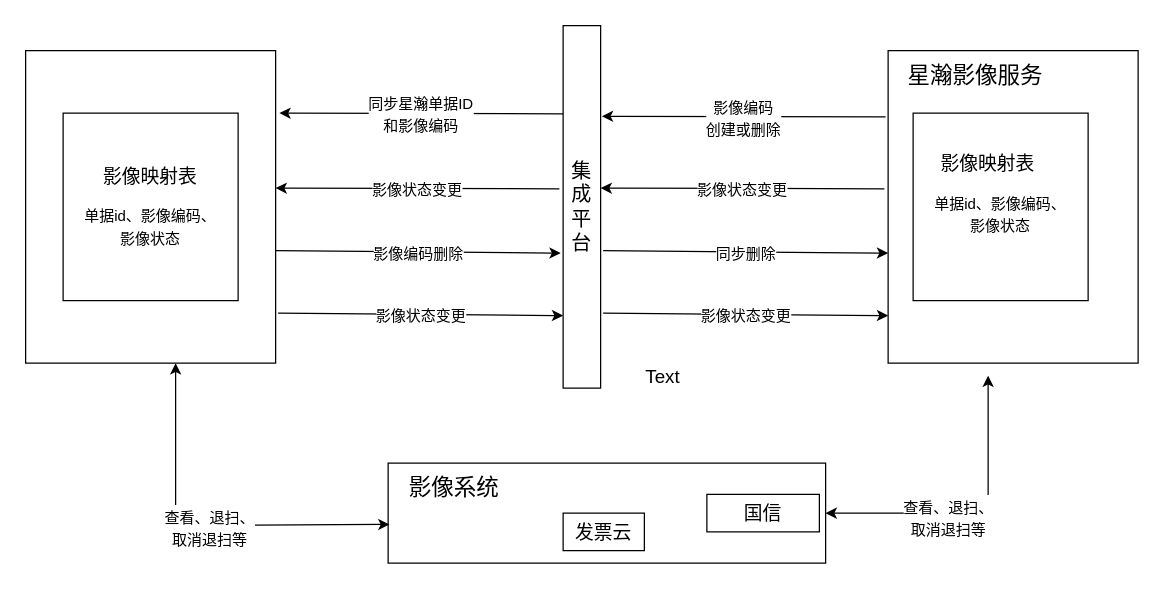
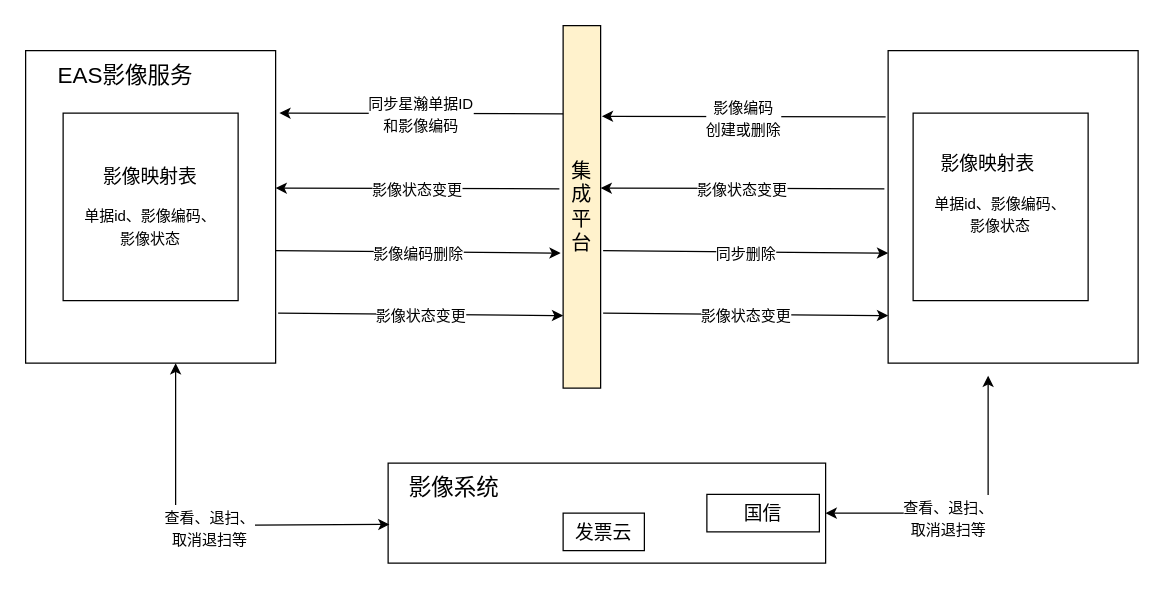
node "EAS影像服务": added
node "星瀚影像服务": removed
node "集成平台": fillcolor #ffffff -> #fff2cc
node "Text": removed
